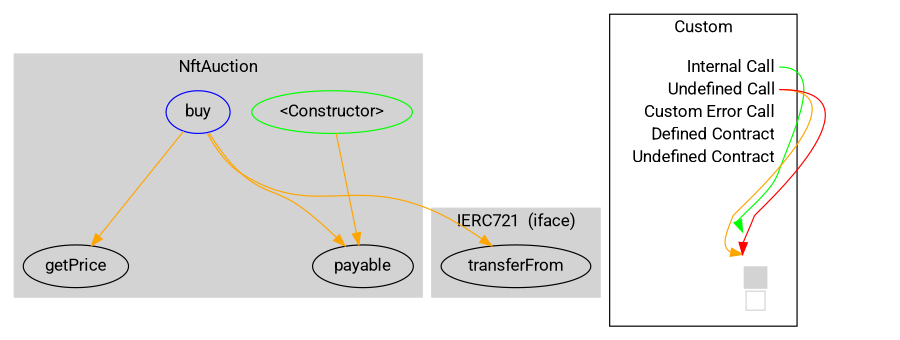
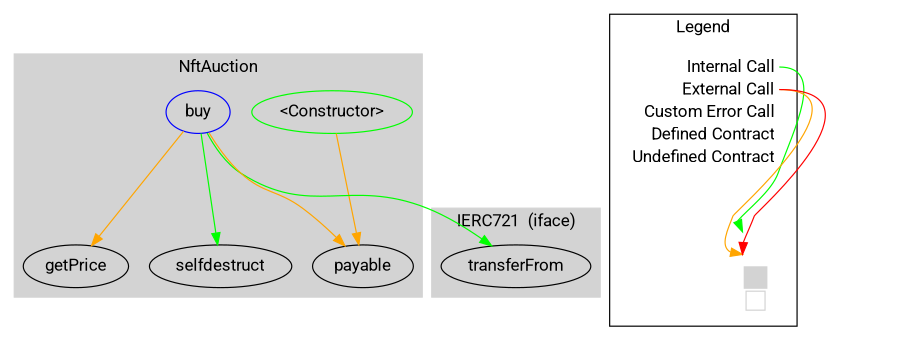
cluster "Custom": label "Custom" -> "Legend"
node "Internal Call": text "Undefined Call" -> "External Call"
edge "buy" -> "transferFrom": color orange -> green
node "selfdestruct": added
